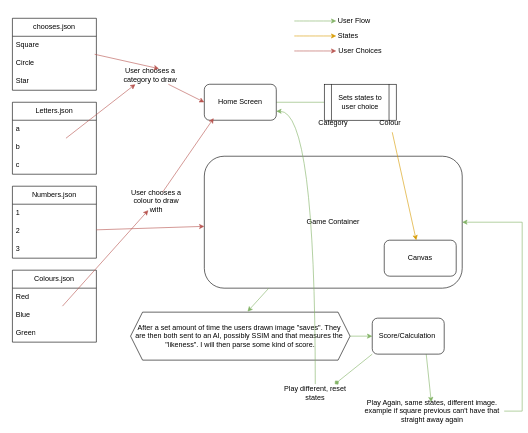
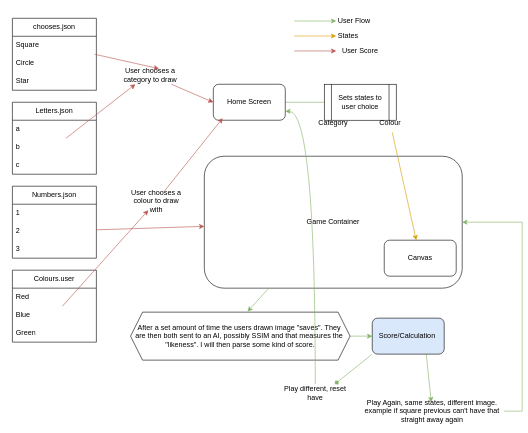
node "User Choices": label "User Choices" -> "User Score"
node "Home Screen": moved (240, 102) -> (249, 102)
node "Colours.json": label "Colours.json" -> "Colours.user"
node "Score/Calculation": fillcolor #ffffff -> #dae8fc
node "Play different, reset states": label "Play different, reset states" -> "Play different, reset have"
